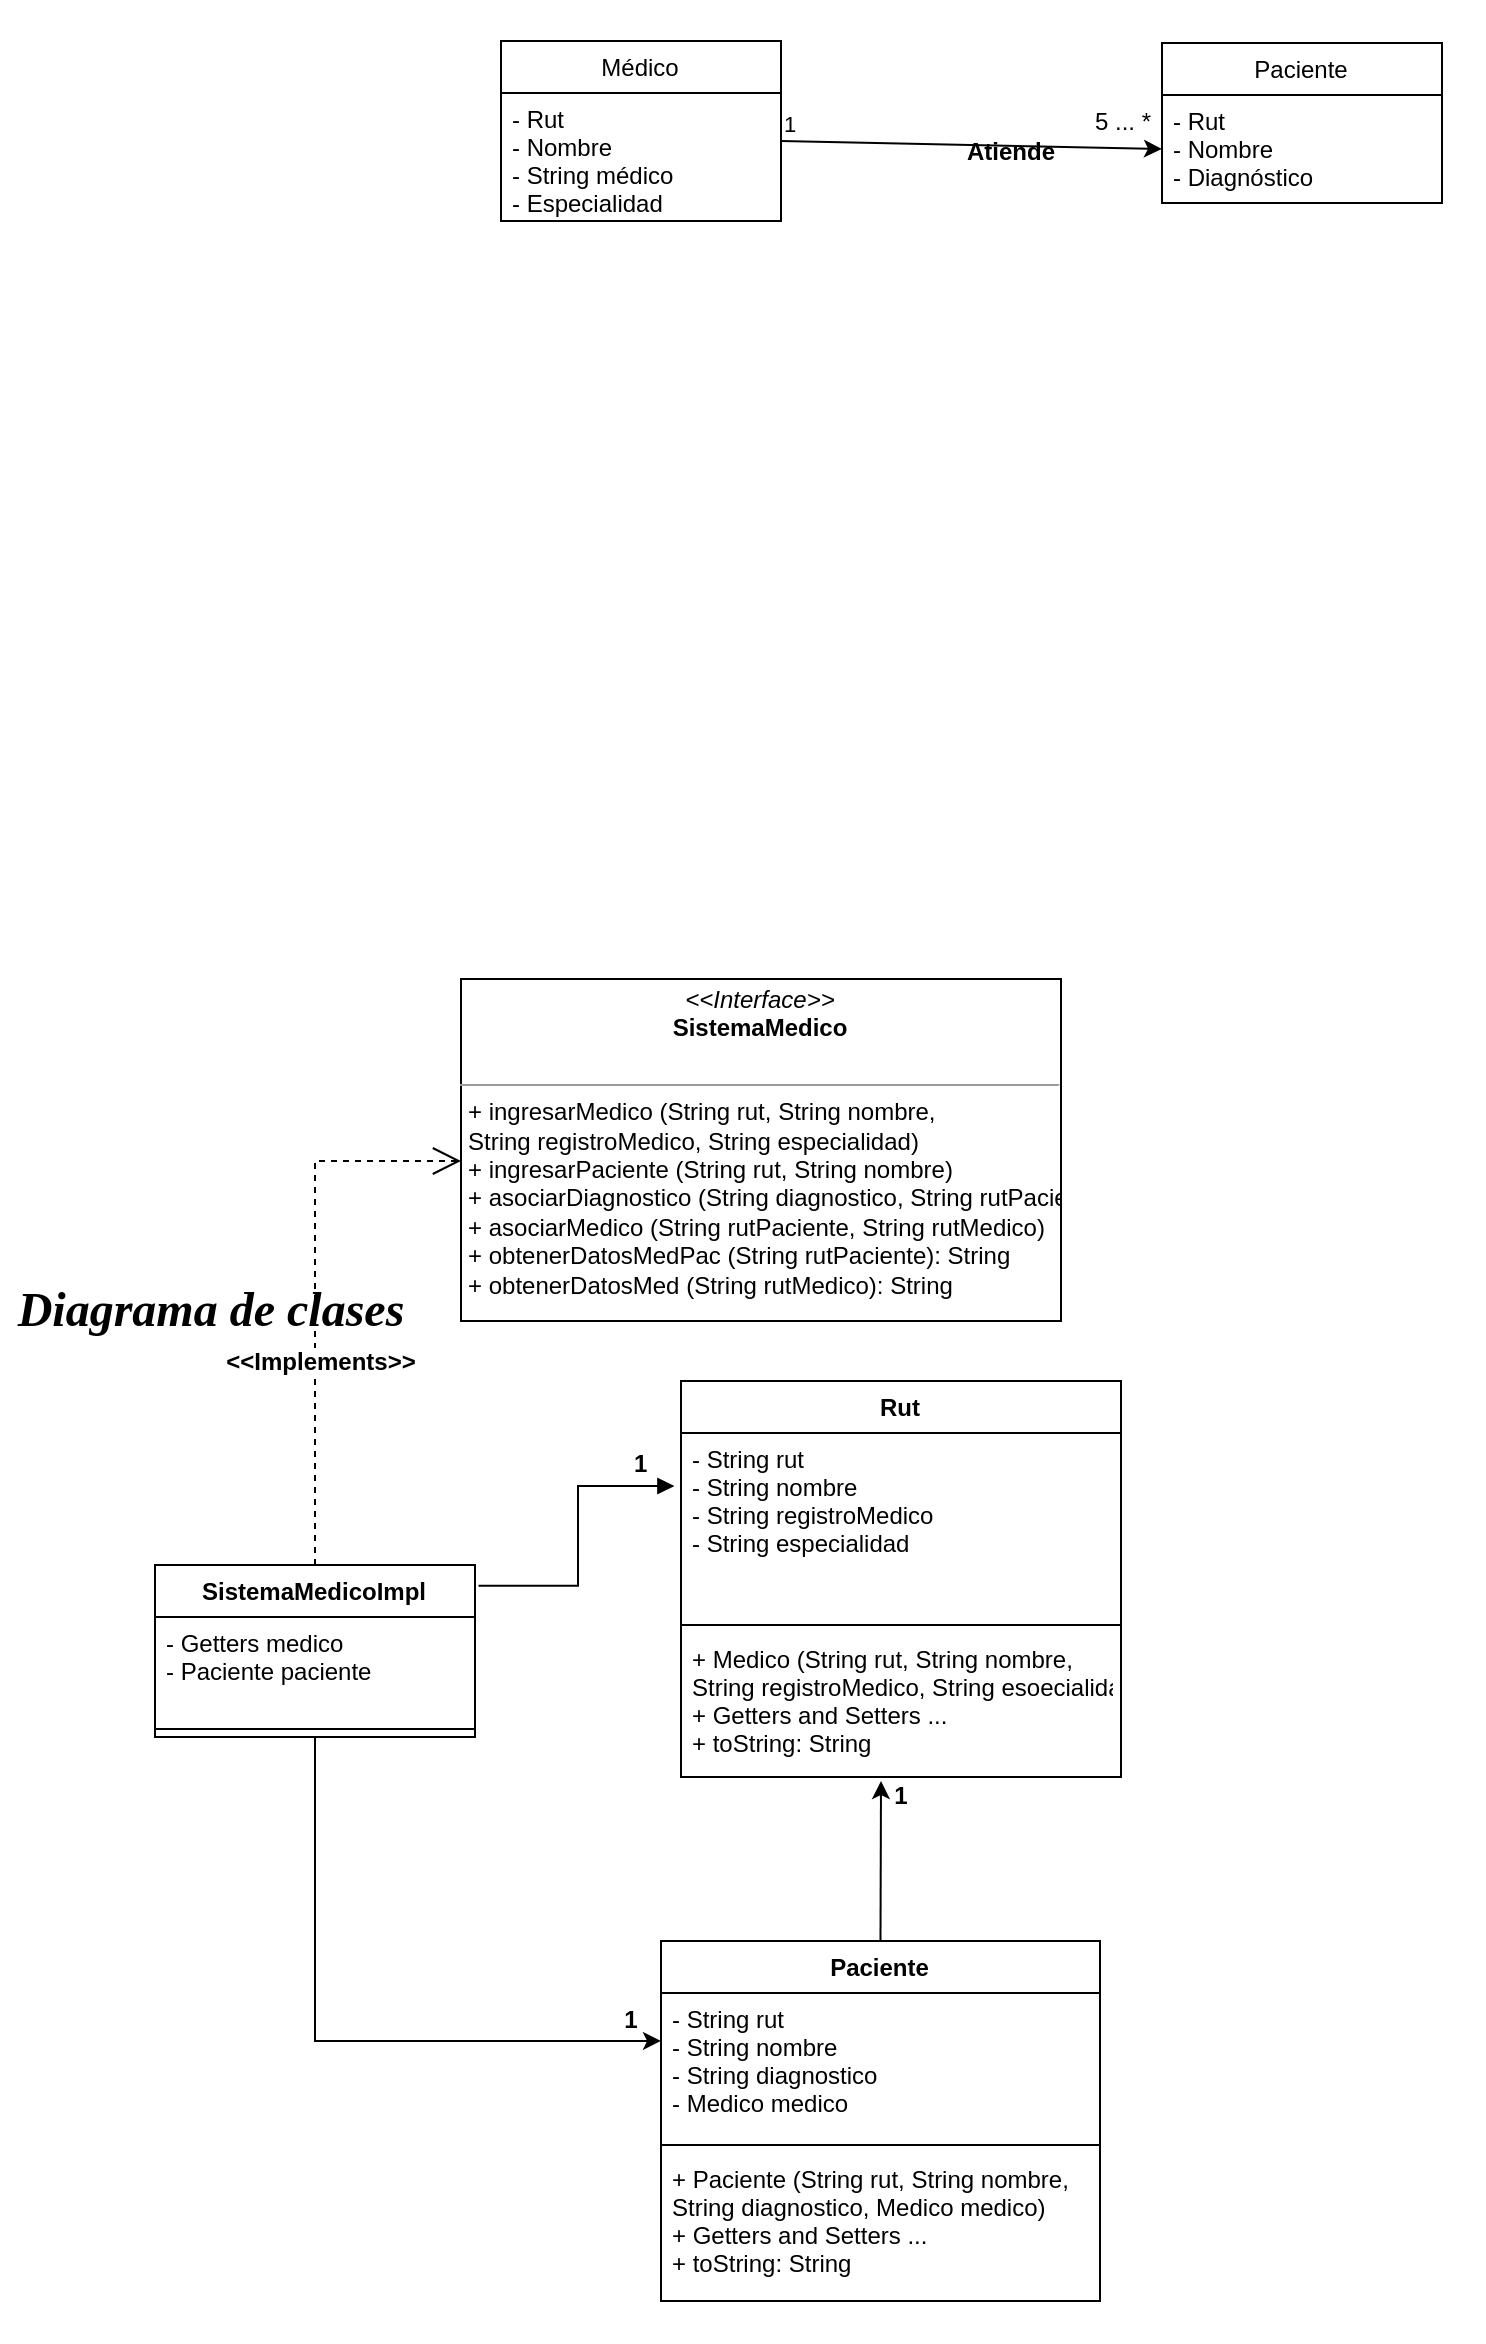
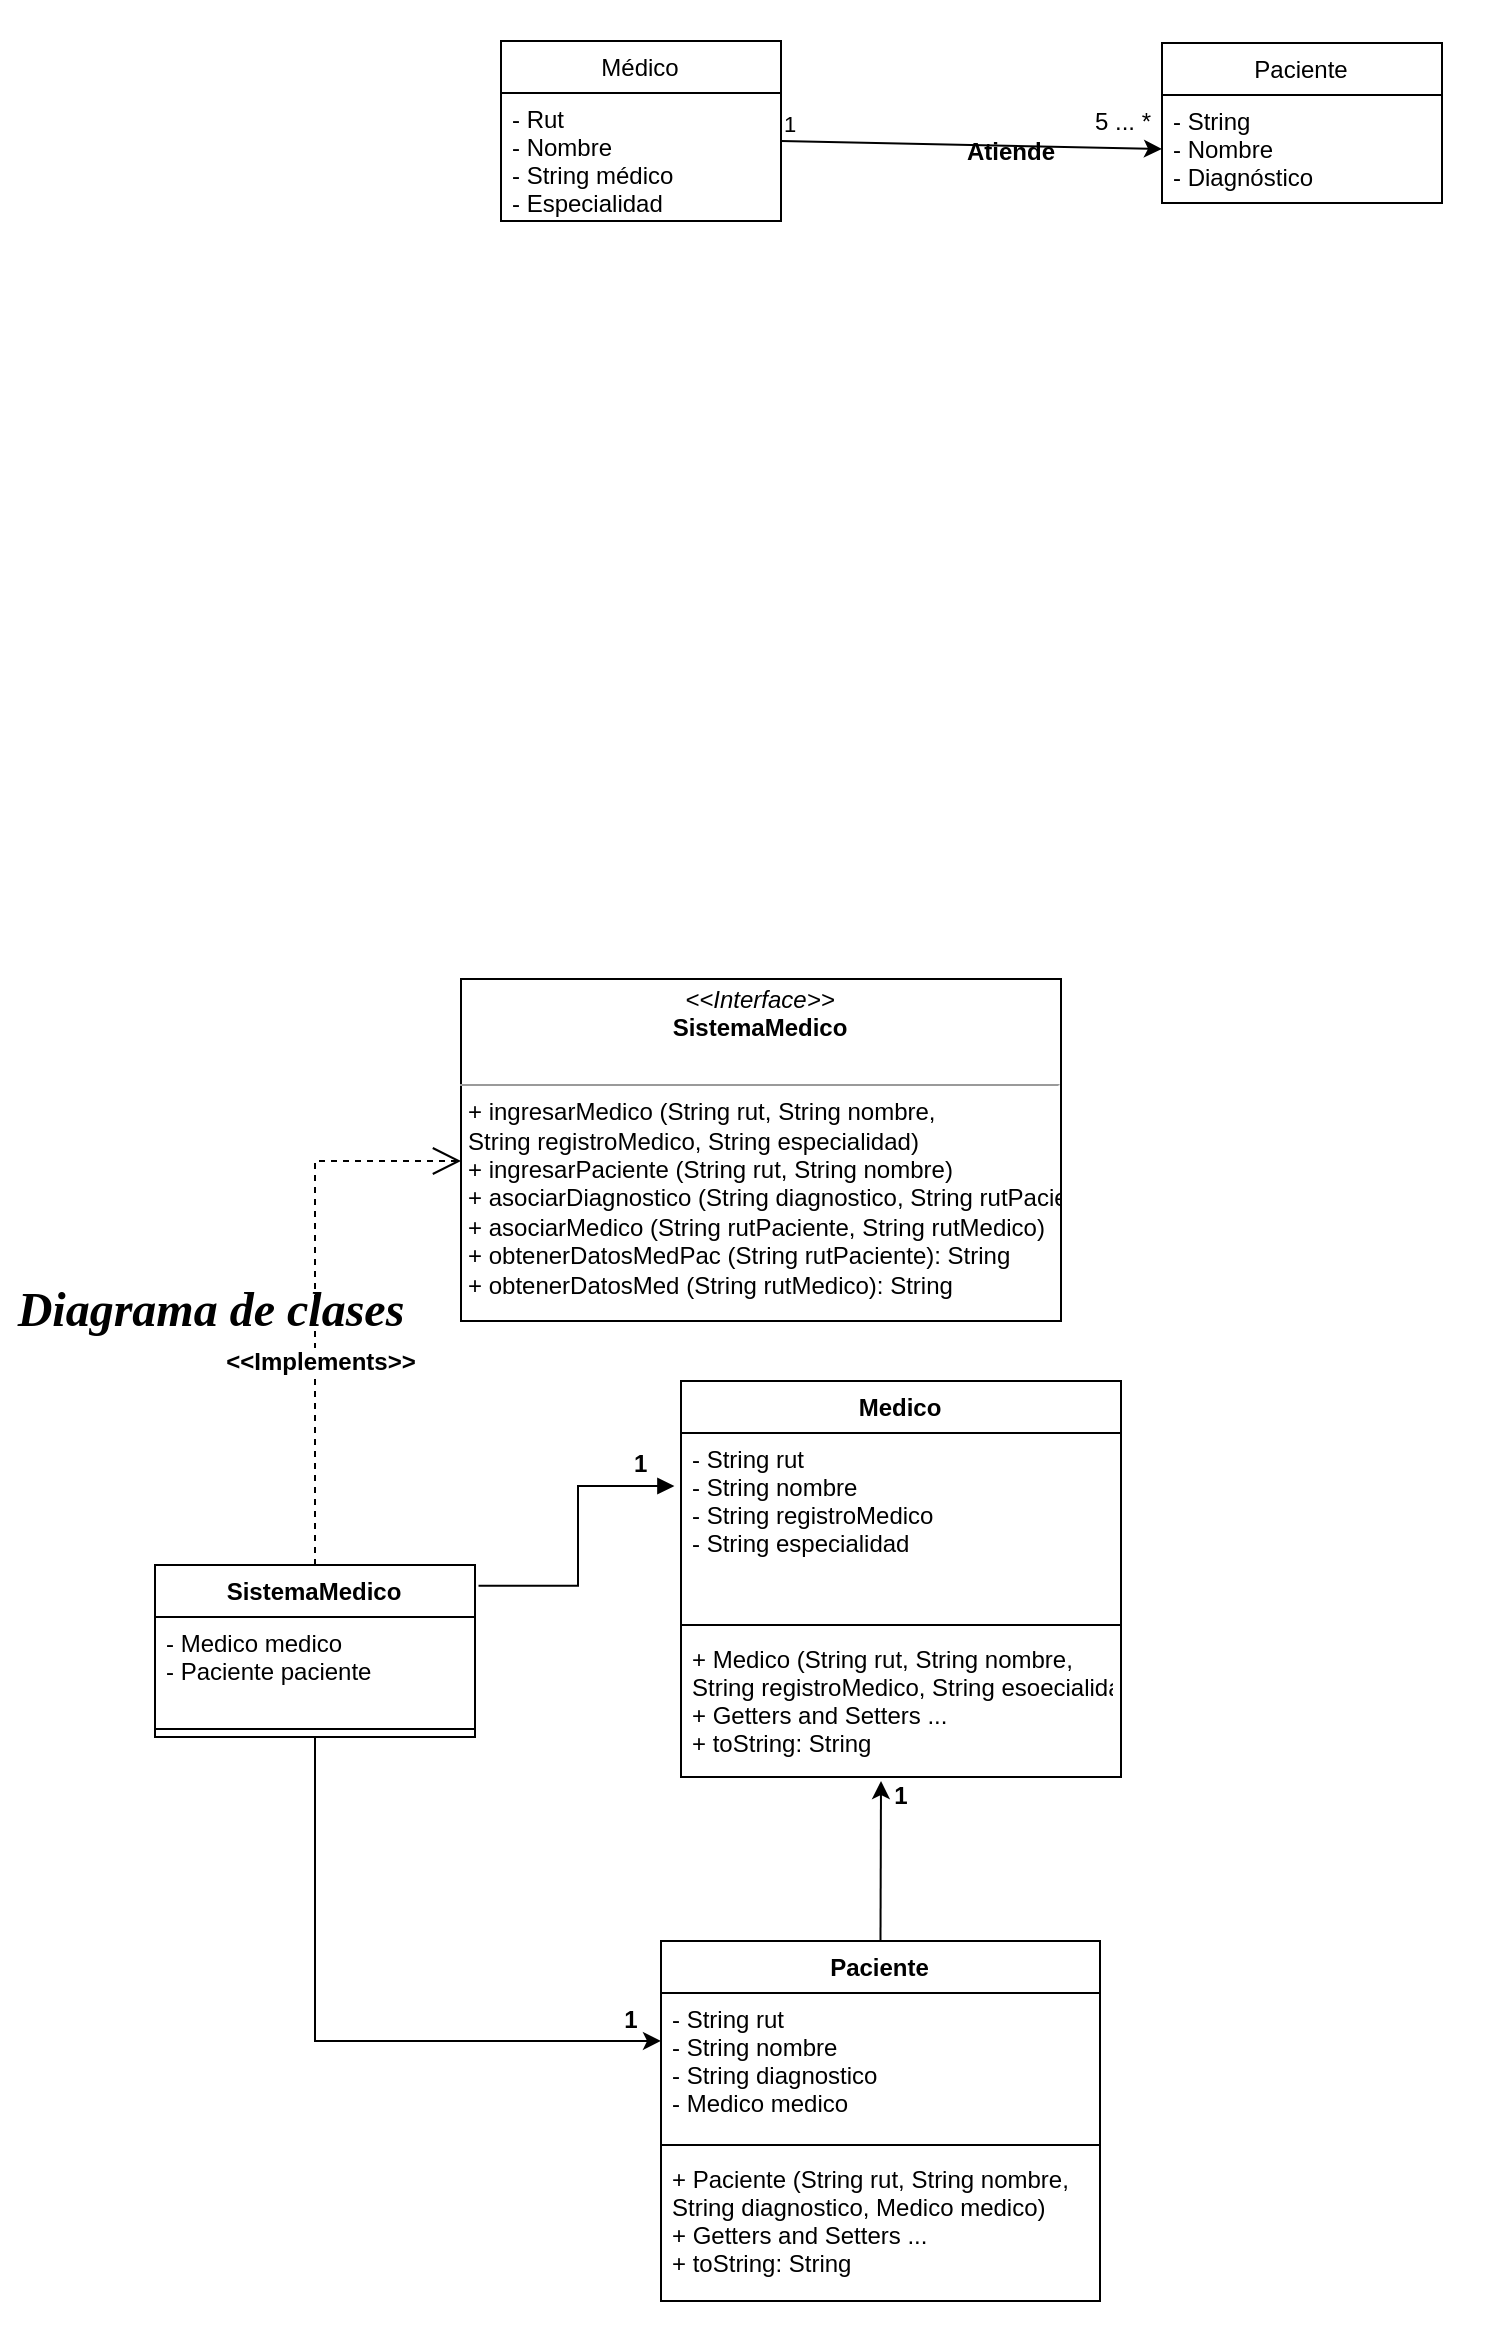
node "- Rut - Nombre - Diagnóstico": label "- Rut - Nombre - Diagnóstico" -> "- String - Nombre - Diagnóstico"
node "Rut": label "Rut" -> "Medico"
node "SistemaMedicoImpl": label "SistemaMedicoImpl" -> "SistemaMedico"
node "- Getters medico - Paciente paciente": label "- Getters medico - Paciente paciente" -> "- Medico medico - Paciente paciente"
